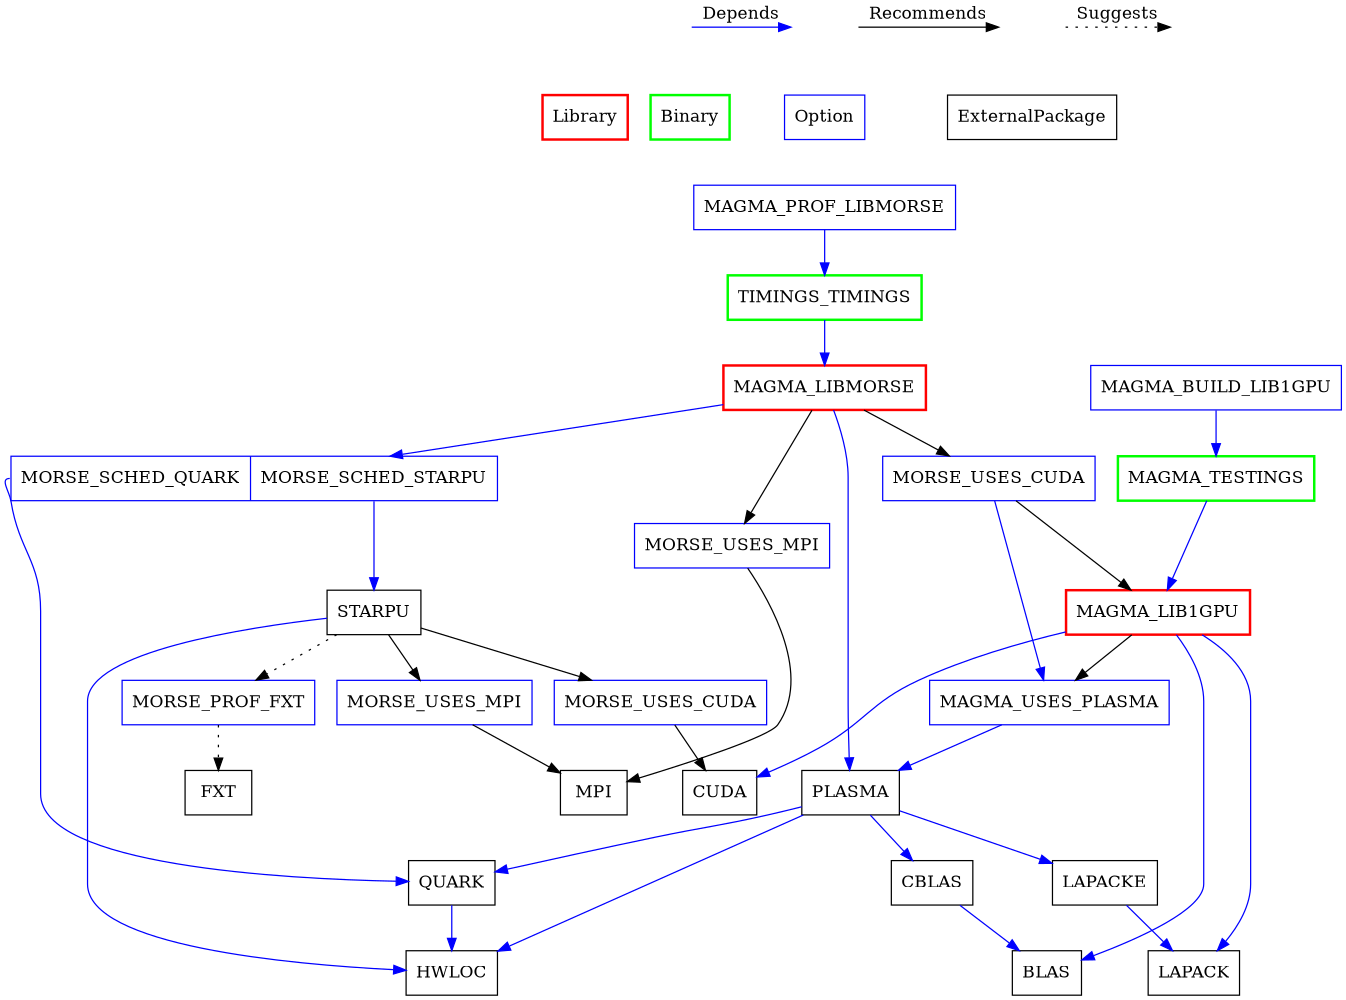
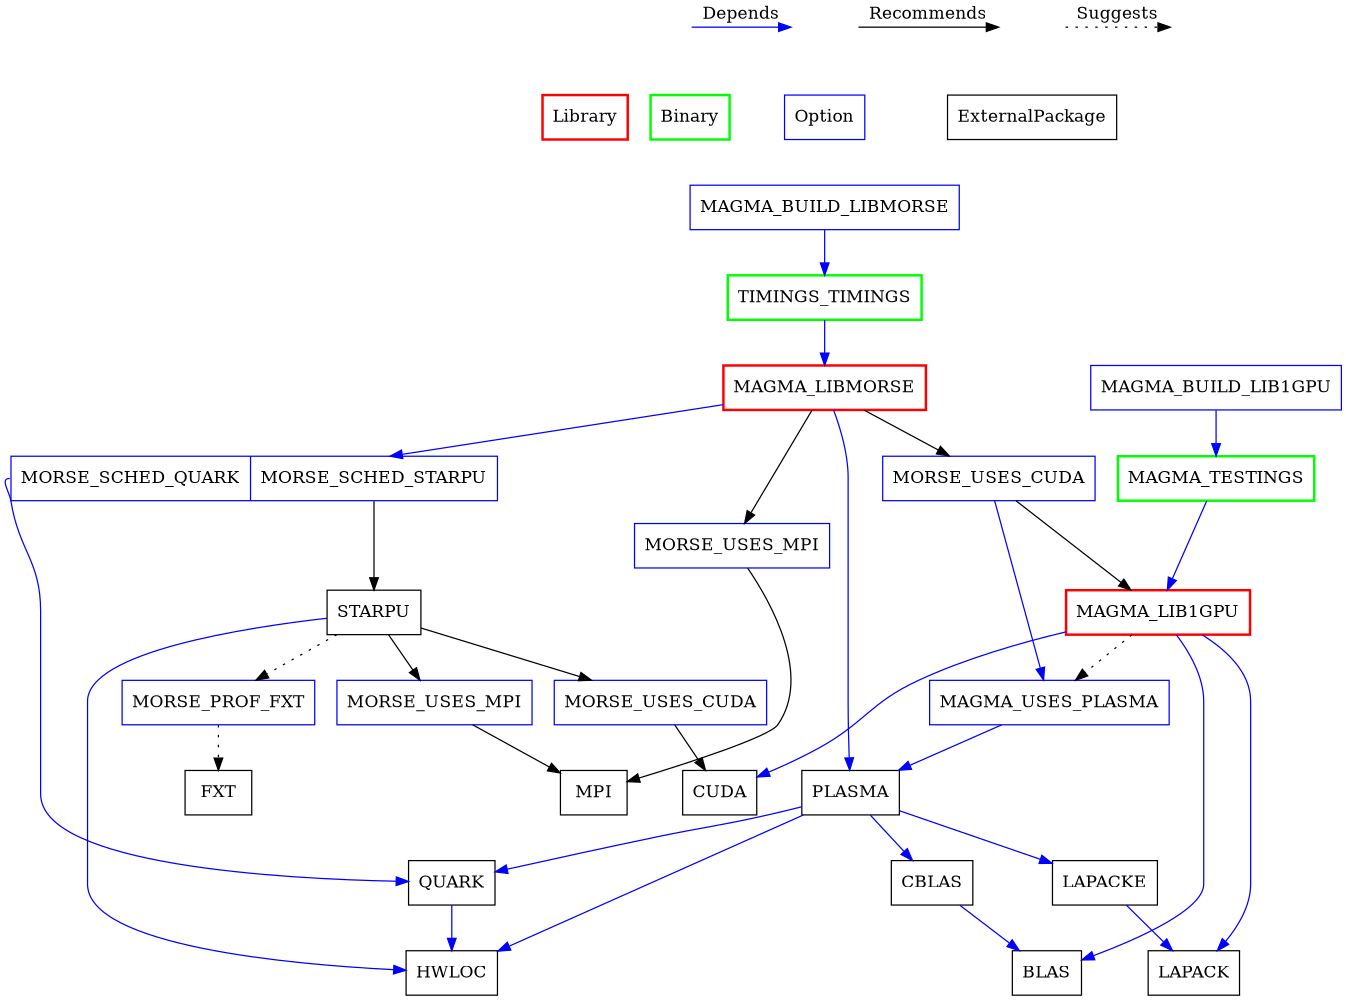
node "MAGMA_PROF_LIBMORSE": label "MAGMA_PROF_LIBMORSE" -> "MAGMA_BUILD_LIBMORSE"
edge "MORSE_SCHED_QUARK" -> "STARPU": color blue -> black
edge "MAGMA_LIB1GPU" -> "MAGMA_USES_PLASMA": style solid -> dotted
